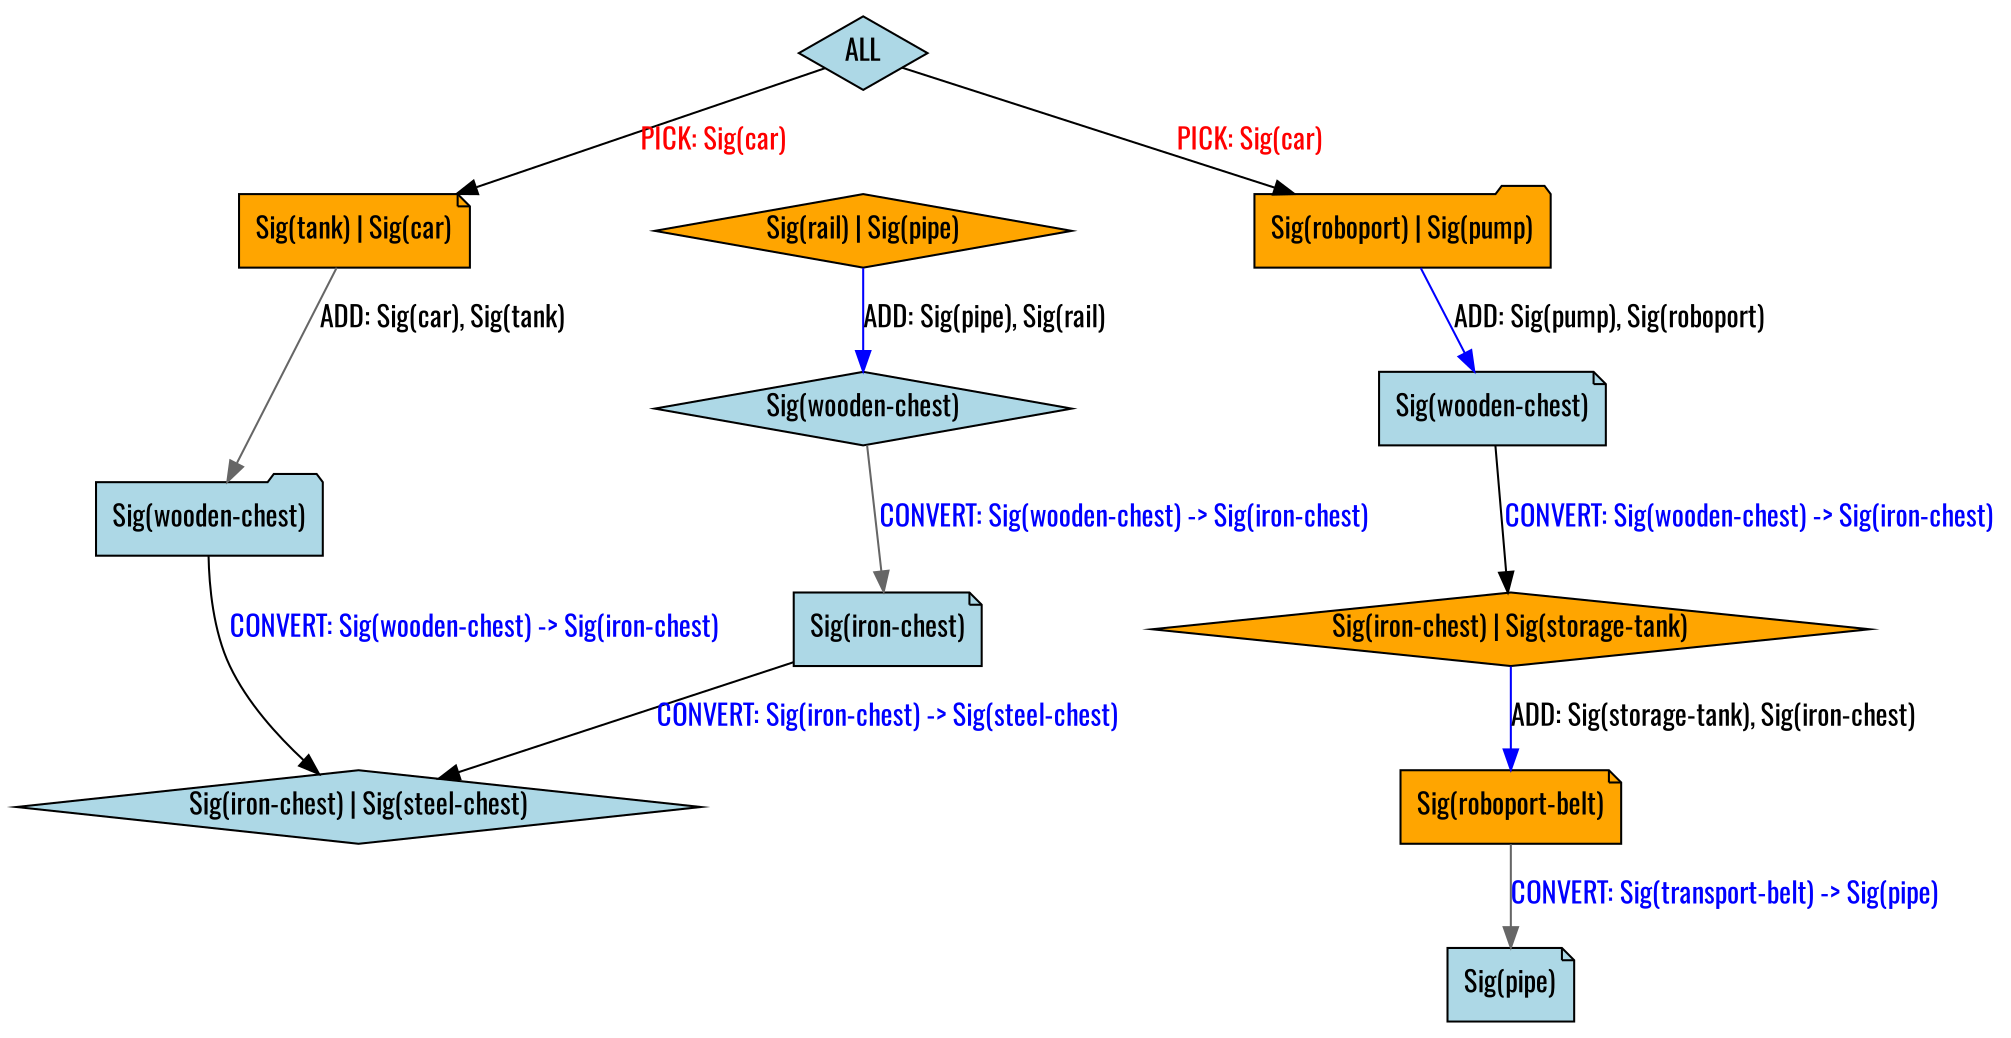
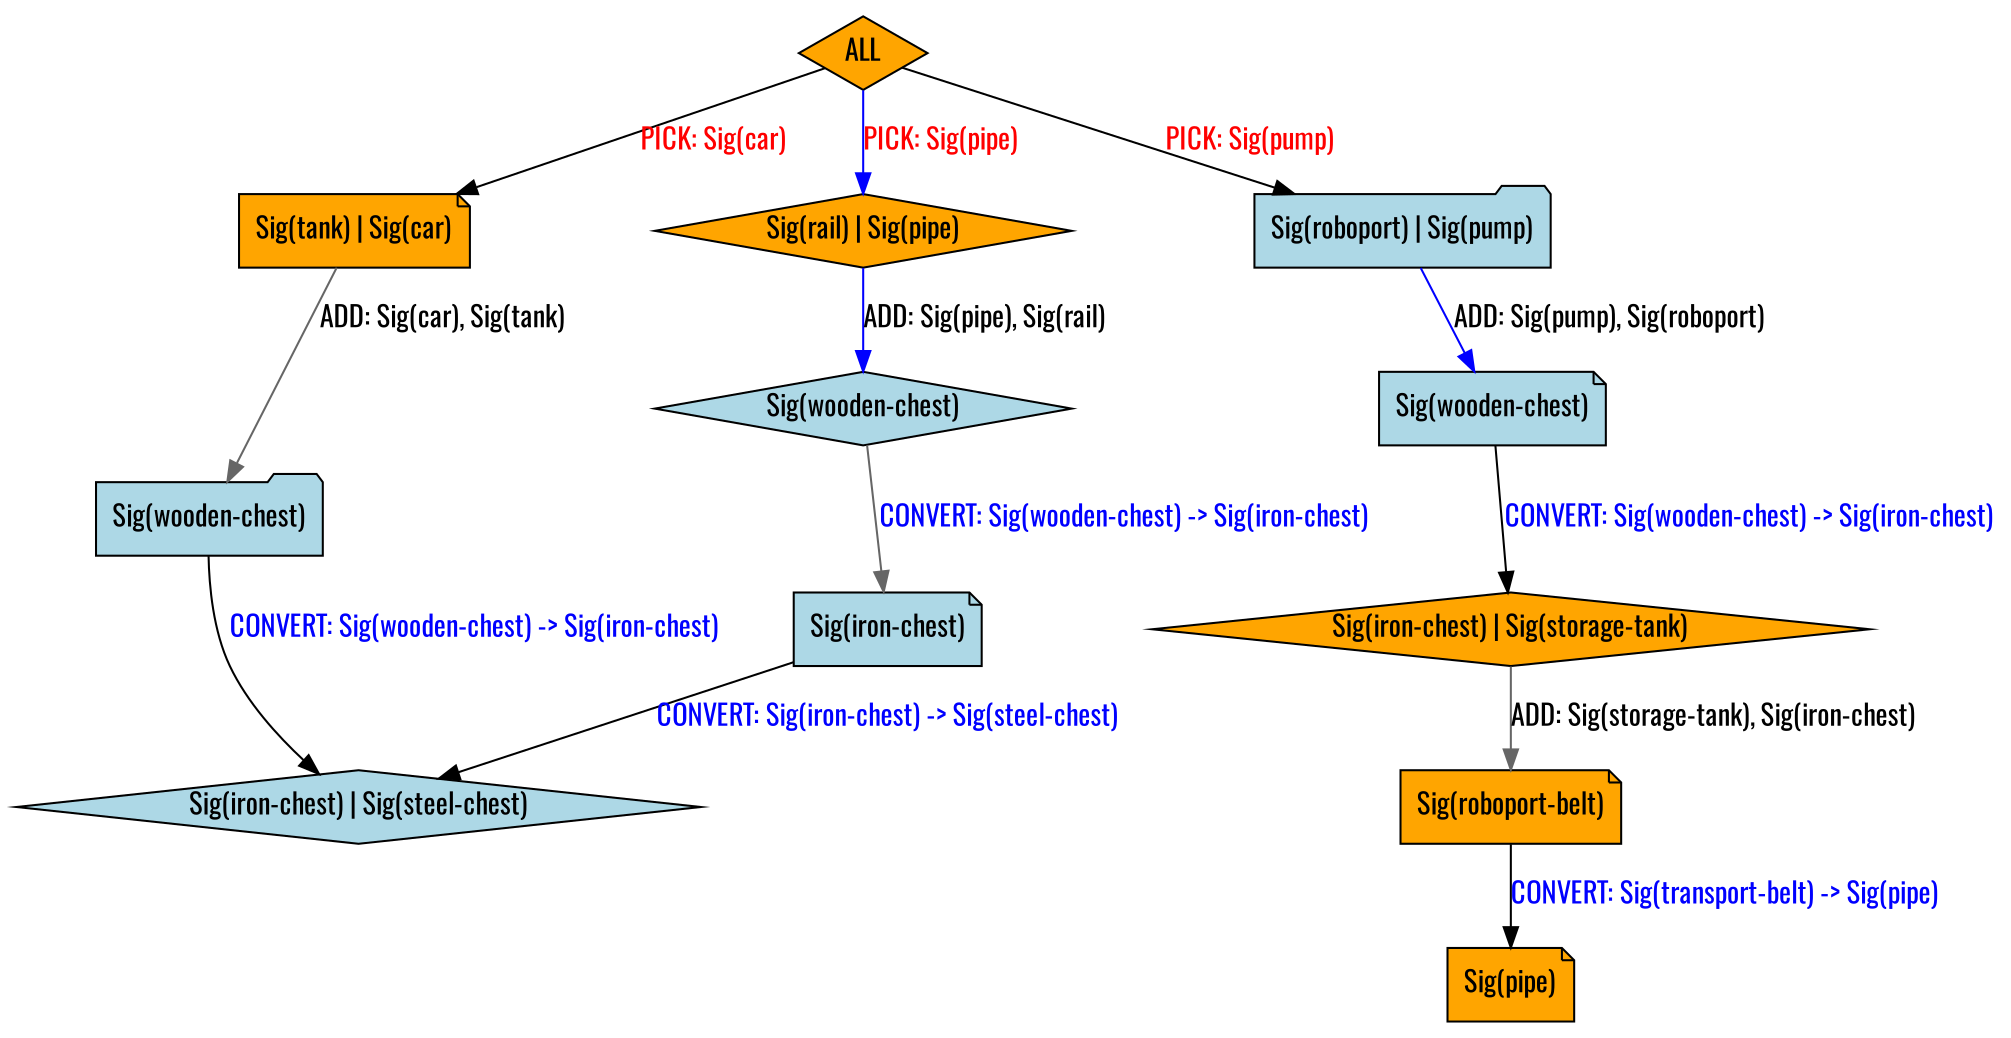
node "ALL": fillcolor lightblue -> orange
edge "ALL" -> "Sig(rail) | Sig(pipe)": added, label "PICK: Sig(pipe)"
edge "ALL" -> "Sig(roboport) | Sig(pump)": label "PICK: Sig(car)" -> "PICK: Sig(pump)"
node "Sig(roboport) | Sig(pump)": fillcolor orange -> lightblue
edge "Sig(iron-chest) | Sig(storage-tank)" -> "Sig(roboport-belt)": color blue -> gray40
edge "Sig(roboport-belt)" -> "Sig(pipe)": color gray40 -> black
node "Sig(pipe)": fillcolor lightblue -> orange
